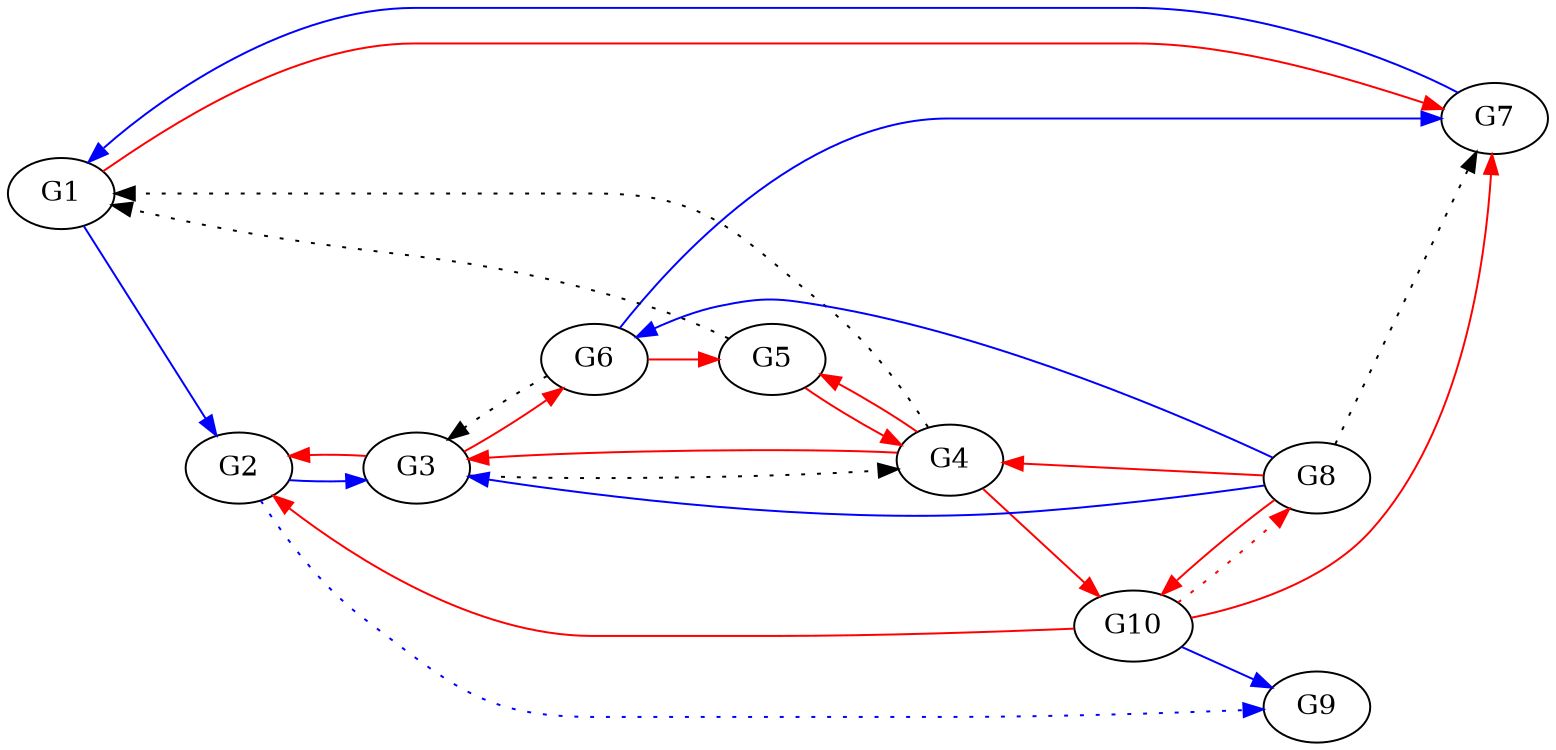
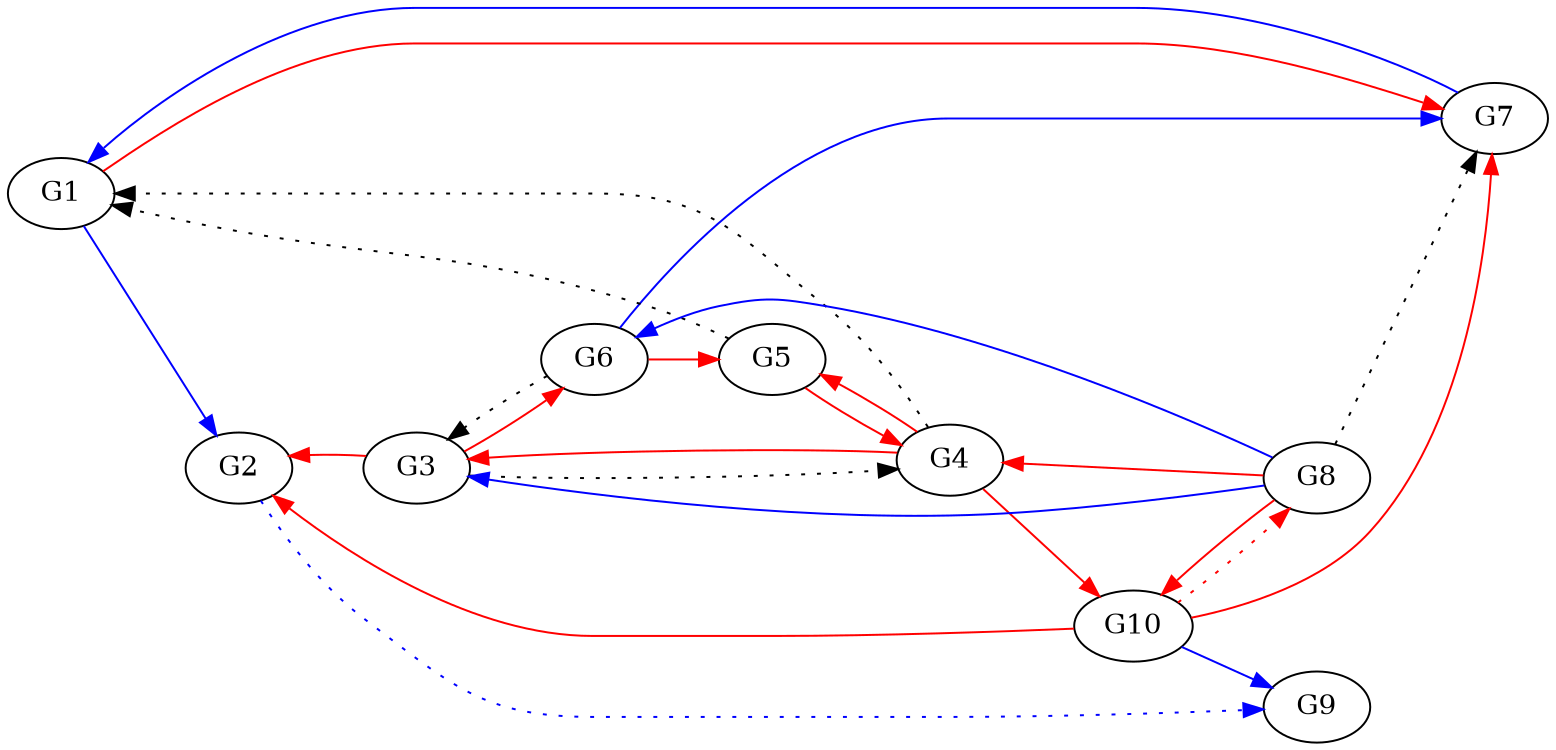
edge "G2" -> "G3": removed
